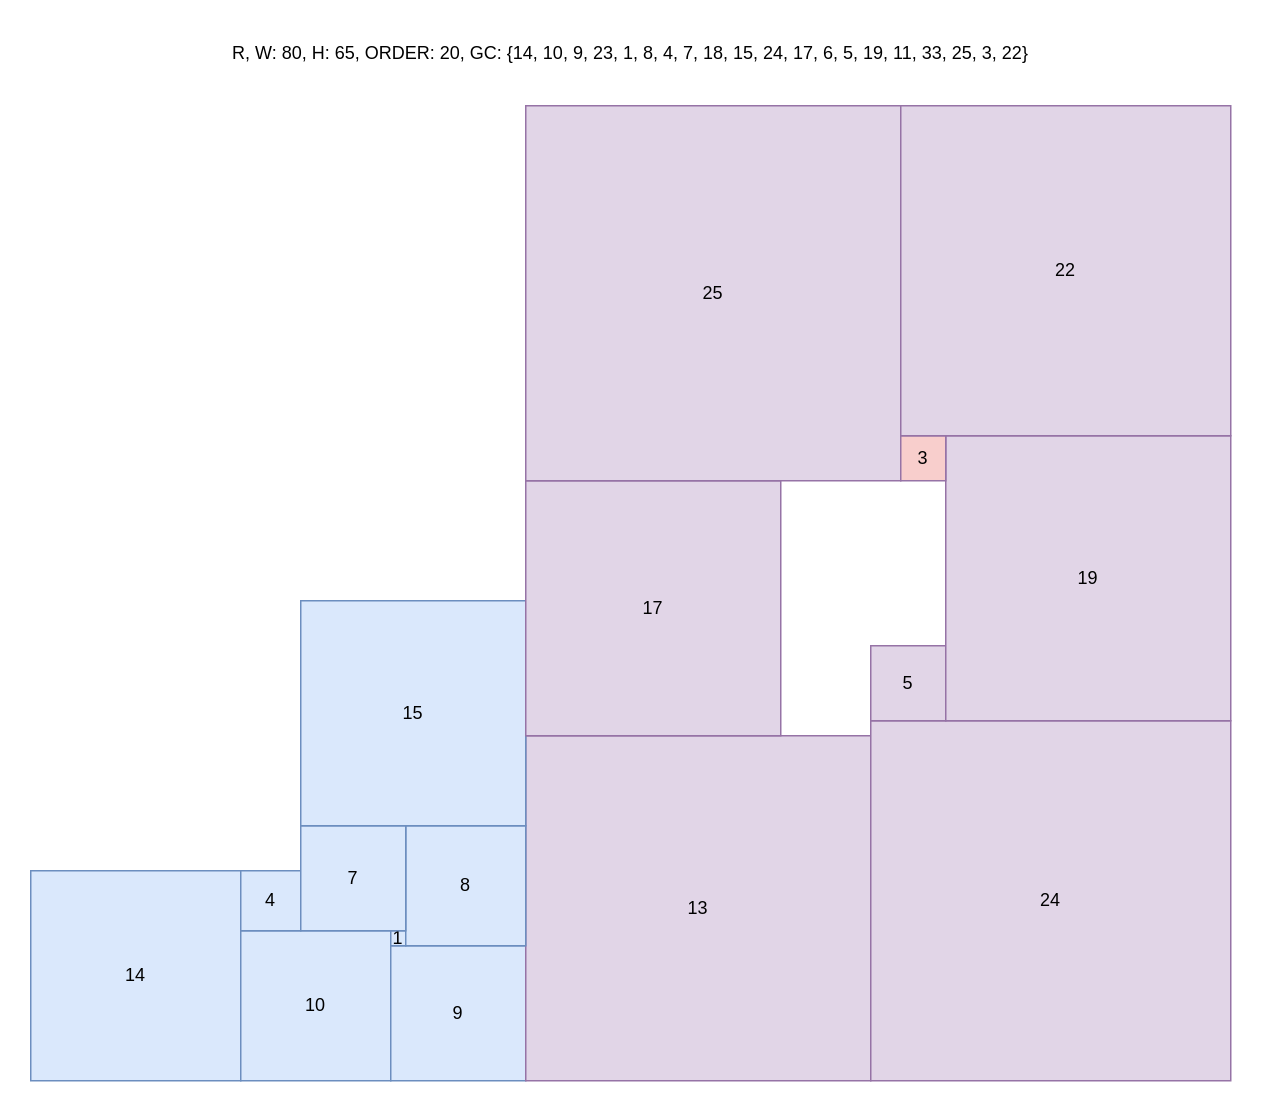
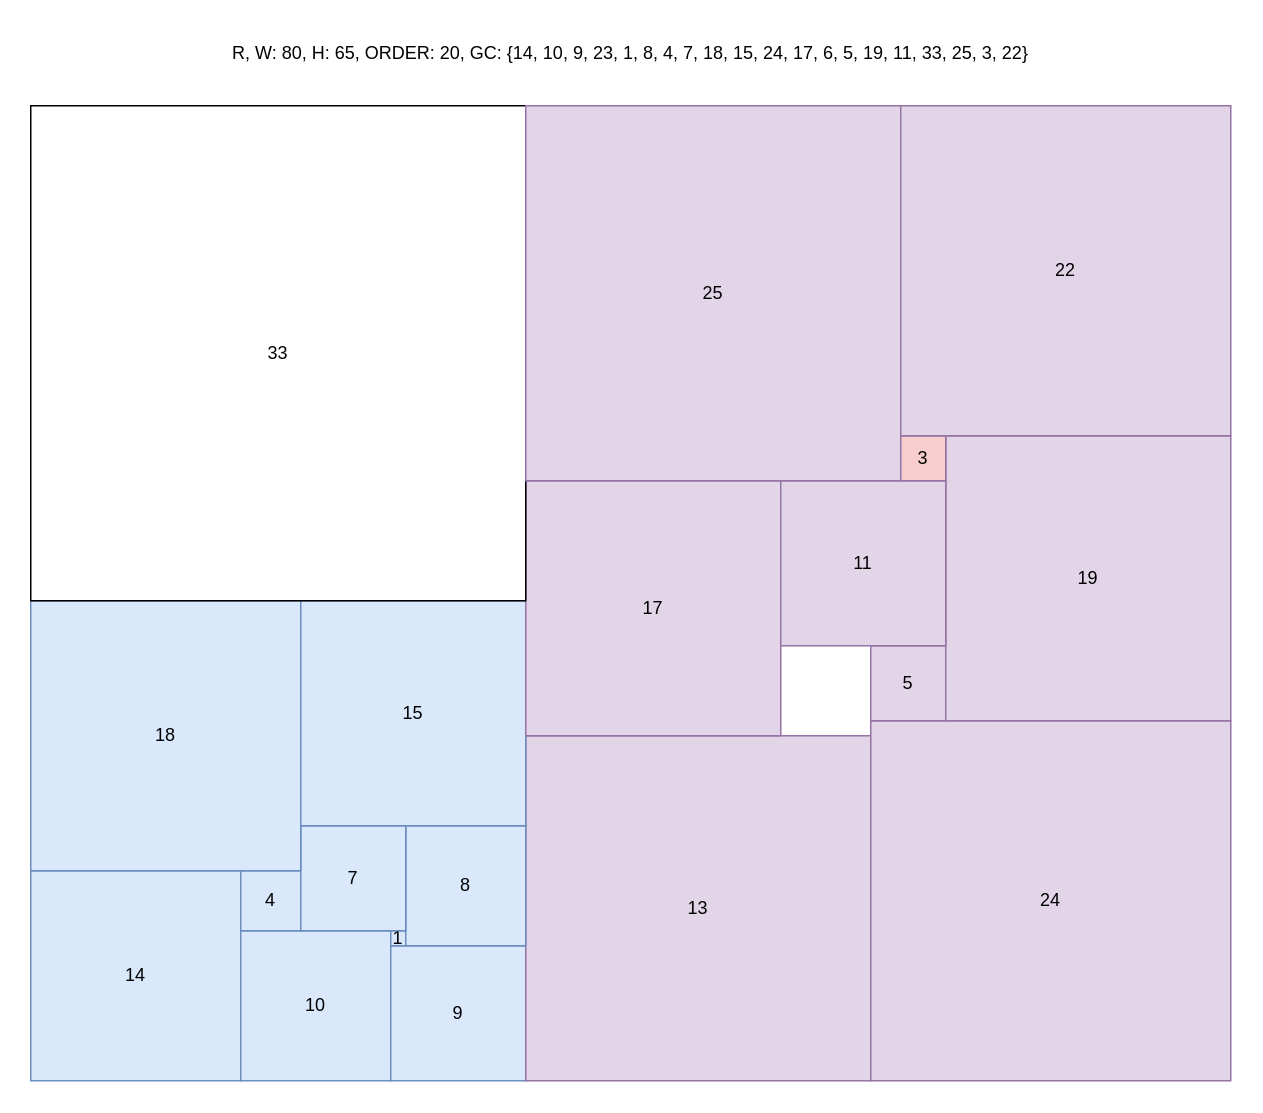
node "33": added
node "11": added
node "18": added
